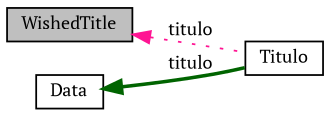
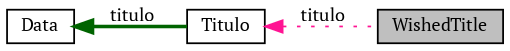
edge "Titulo" -> "WishedTitle": reversed
